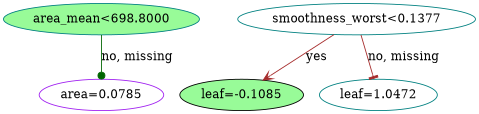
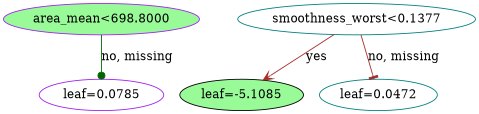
node "area_mean<698.8000": color teal -> purple
node "area=0.0785": label "area=0.0785" -> "leaf=0.0785"
node "leaf=-0.1085": label "leaf=-0.1085" -> "leaf=-5.1085"
node "leaf=1.0472": label "leaf=1.0472" -> "leaf=0.0472"
